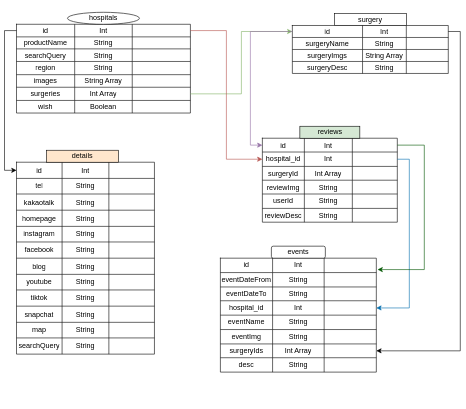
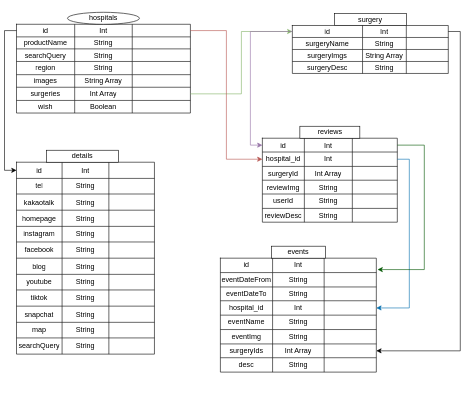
node "reviews": fillcolor #d5e8d4 -> #ffffff
node "details": fillcolor #ffe6cc -> #ffffff
node "events": shape rounded rectangle -> rectangle
